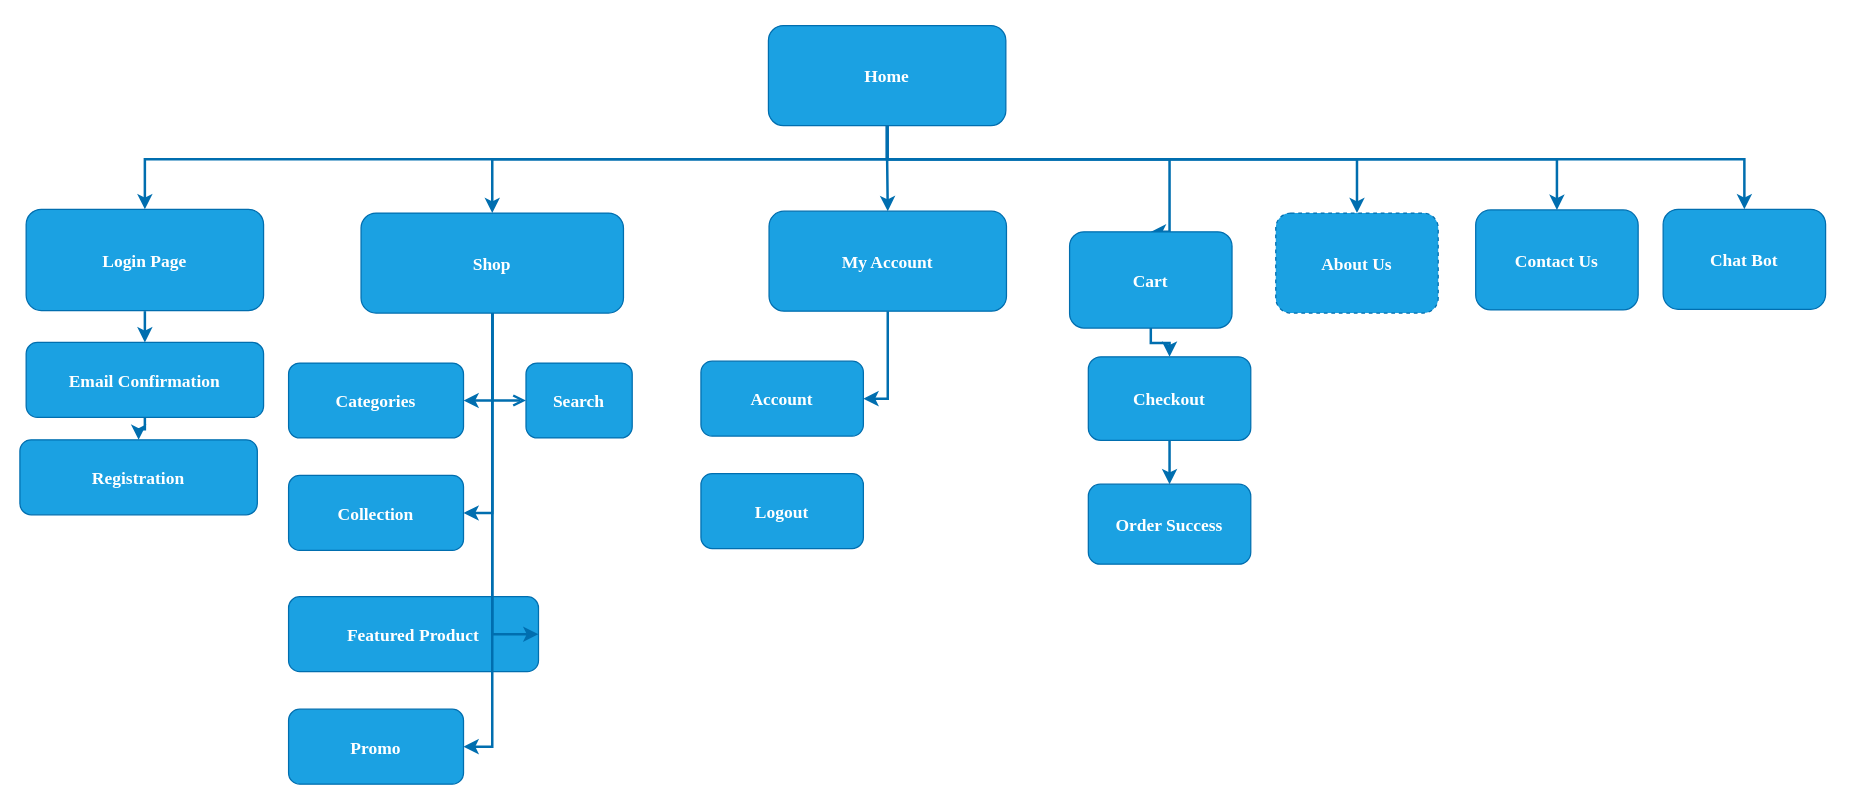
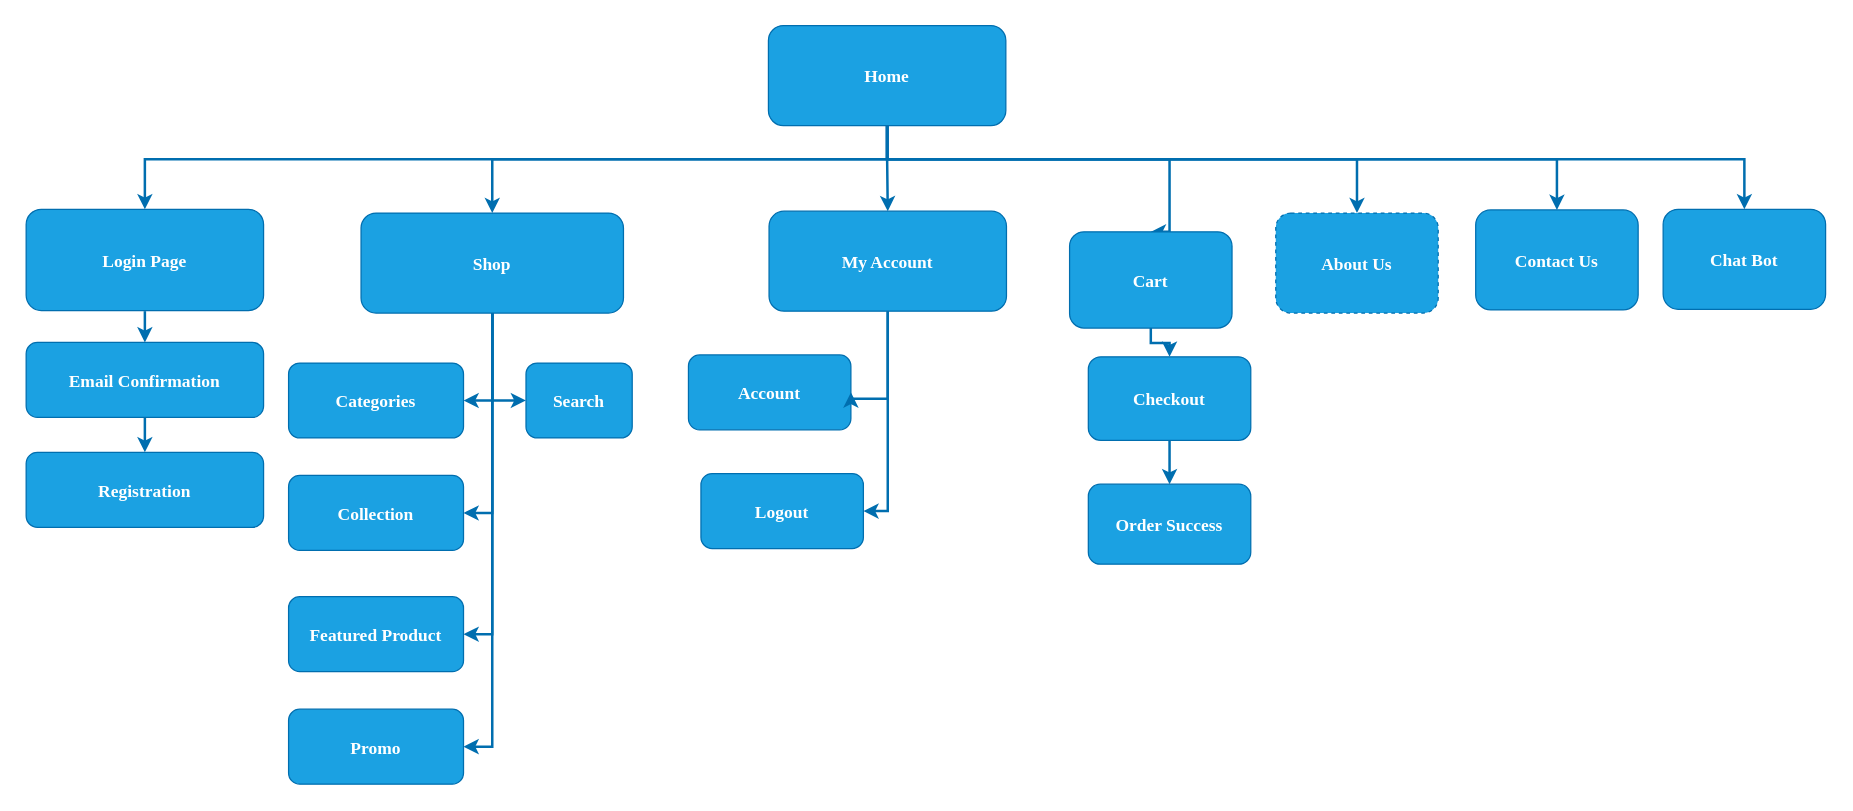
node "Account": moved (782, 399) -> (769, 393)
edge "Shop" -> "Search": arrowhead open -> classic
edge "My Account" -> "Logout": added
node "Registration": moved (138, 478) -> (144, 490)
node "Featured Product": size 250x75 -> 175x75
